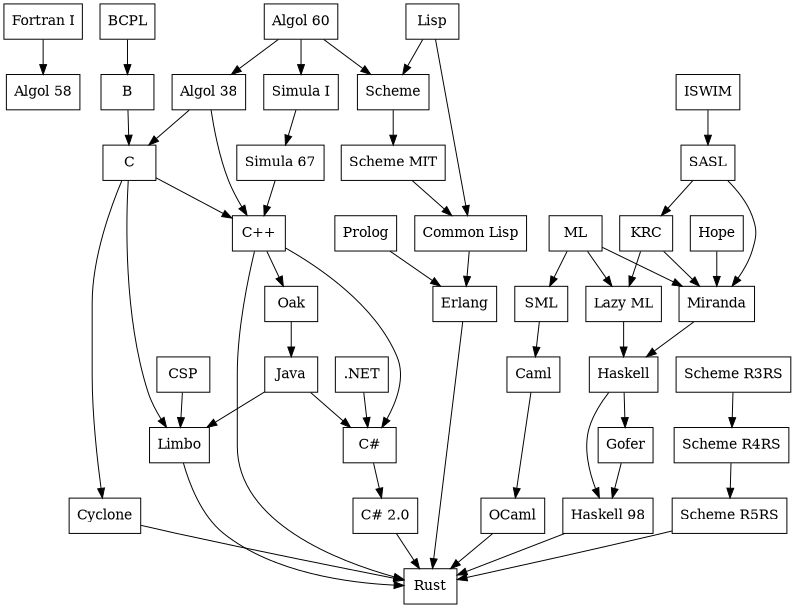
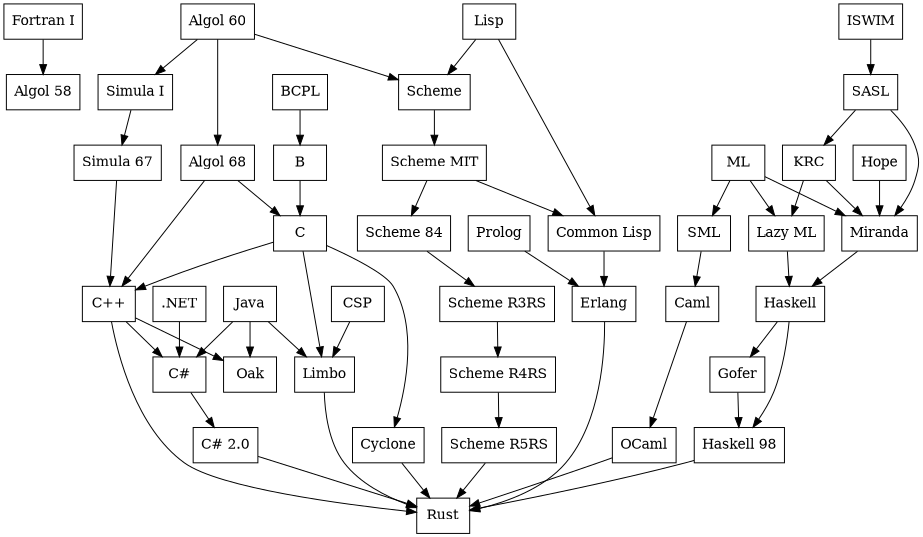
node "Algol 38": label "Algol 38" -> "Algol 68"
node "Scheme 84": added
edge "Oak" -> "Java": reversed
